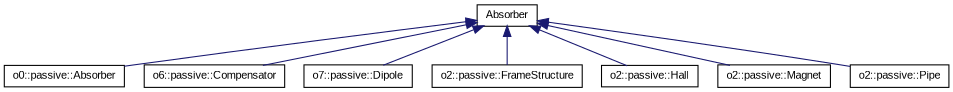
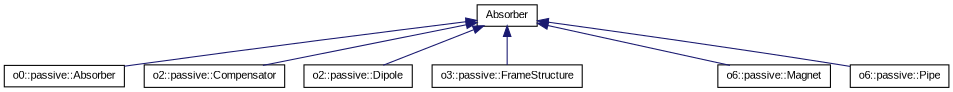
node "o6::passive::Compensator": label "o6::passive::Compensator" -> "o2::passive::Compensator"
node "o7::passive::Dipole": label "o7::passive::Dipole" -> "o2::passive::Dipole"
node "o2::passive::FrameStructure": label "o2::passive::FrameStructure" -> "o3::passive::FrameStructure"
node "o2::passive::Hall": removed
node "o2::passive::Magnet": label "o2::passive::Magnet" -> "o6::passive::Magnet"
node "o2::passive::Pipe": label "o2::passive::Pipe" -> "o6::passive::Pipe"
